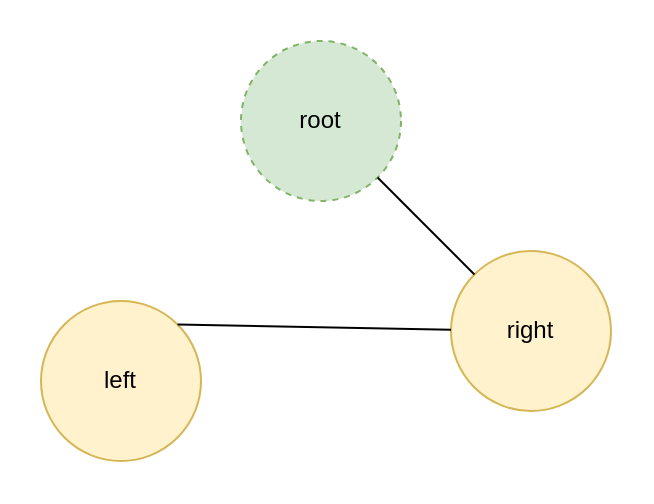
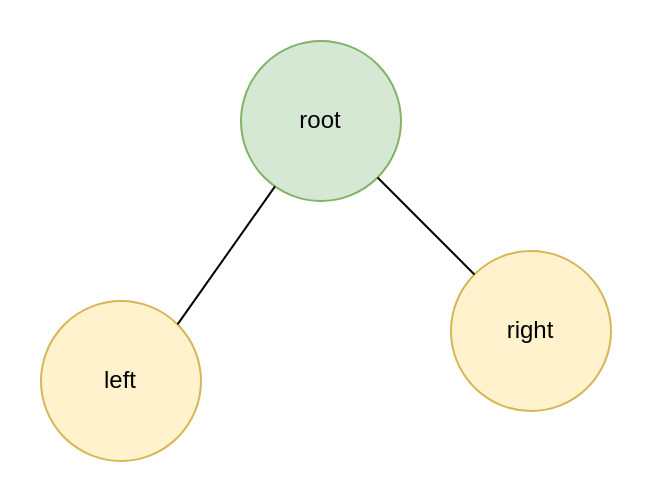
node "root": style dashed -> solid
edge "right" -- "left": now "root" -- "left"
